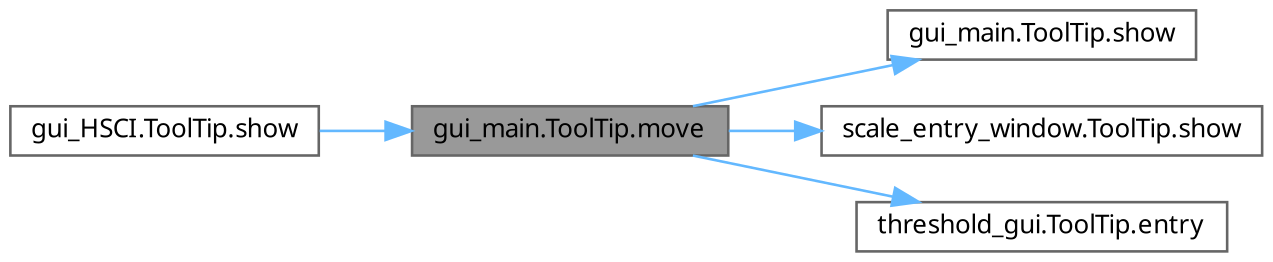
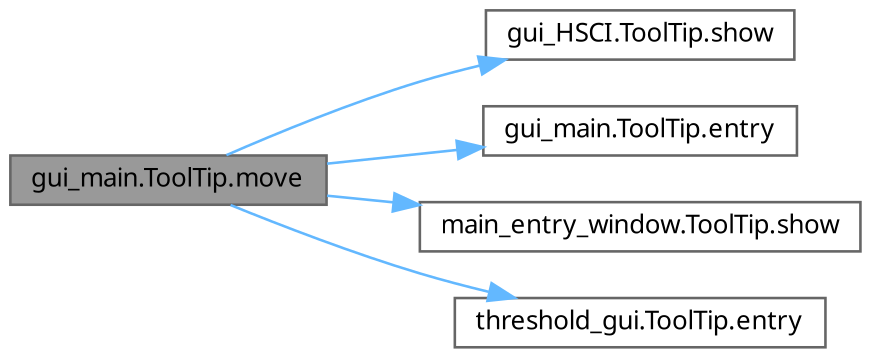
node "gui_main.ToolTip.show": label "gui_main.ToolTip.show" -> "gui_main.ToolTip.entry"
edge "gui_HSCI.ToolTip.show" -> "gui_main.ToolTip.move": reversed
node "scale_entry_window.ToolTip.show": label "scale_entry_window.ToolTip.show" -> "main_entry_window.ToolTip.show"
